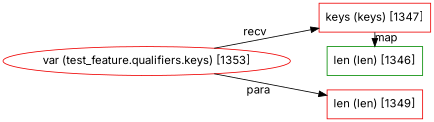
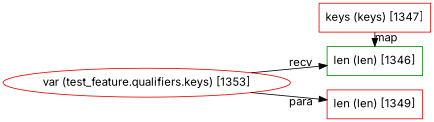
edge "var (test_feature.qualifiers.keys) [1353]" -> "keys (keys) [1347]": now "var (test_feature.qualifiers.keys) [1353]" -> "len (len) [1346]"
